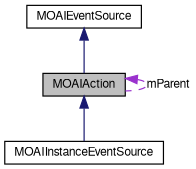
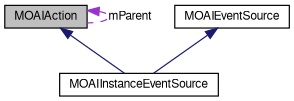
edge "MOAIAction" -> "MOAIEventSource": now "MOAIInstanceEventSource" -> "MOAIEventSource"
